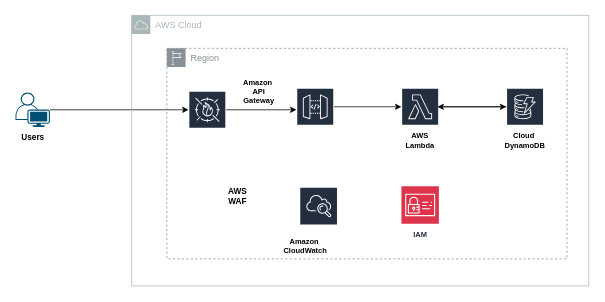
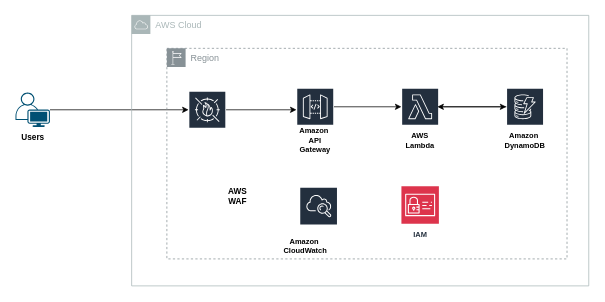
node "Amazon API Gateway": moved (259, 91) -> (315, 140)
node "Cloud DynamoDB": label "Cloud DynamoDB" -> "Amazon DynamoDB"
